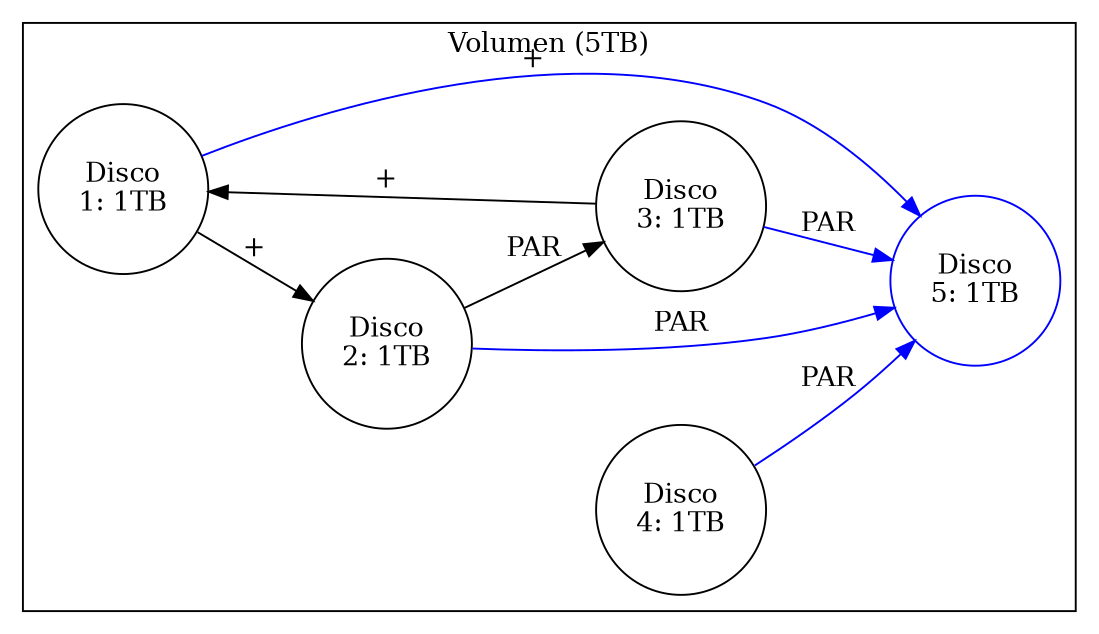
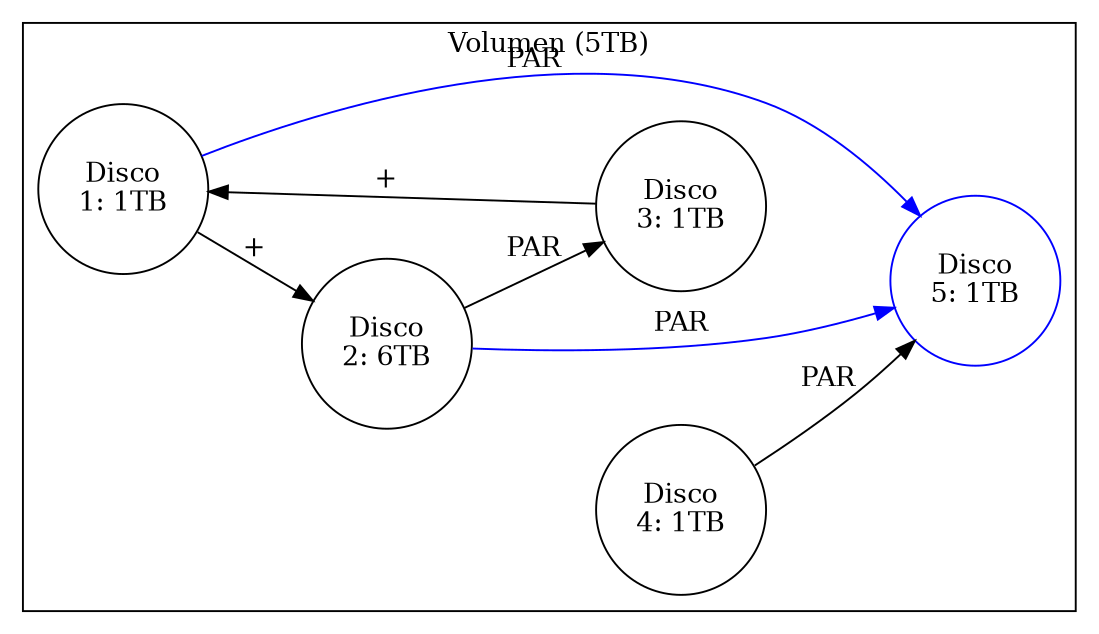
edge "Disco 1: 1TB" -> "Disco 5: 1TB": label "+" -> "PAR"
edge "Disco 3: 1TB" -> "Disco 5: 1TB": removed, label "PAR"
node "Disco 2: 1TB": label "Disco 2: 1TB" -> "Disco 2: 6TB"
edge "Disco 4: 1TB" -> "Disco 5: 1TB": color blue -> black
